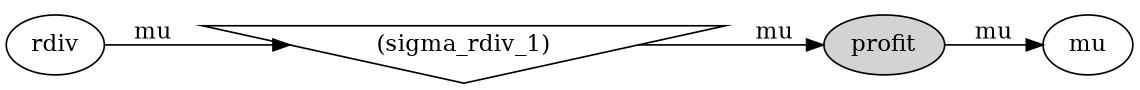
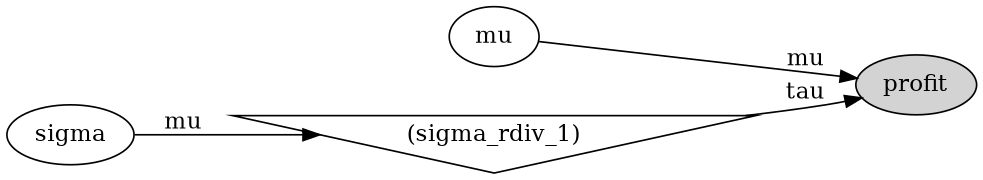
edge "(sigma_rdiv_1)" -> "profit": label "mu" -> "tau"
node "rdiv": label "rdiv" -> "sigma"
edge "profit" -> "mu": reversed
